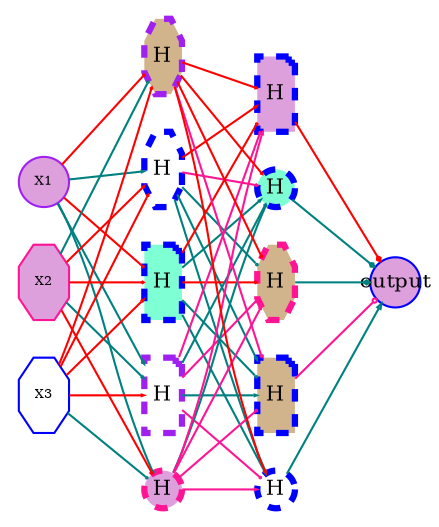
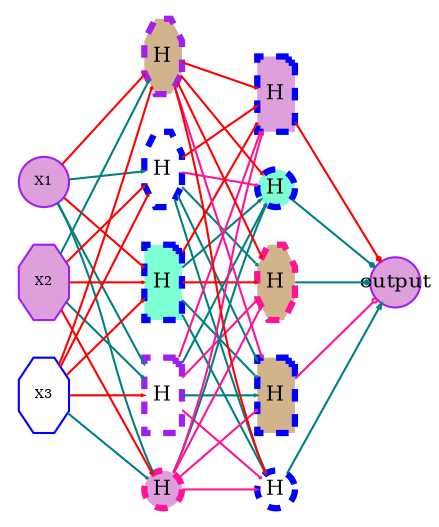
node "X2": color deeppink -> purple
node "output": color blue -> purple
